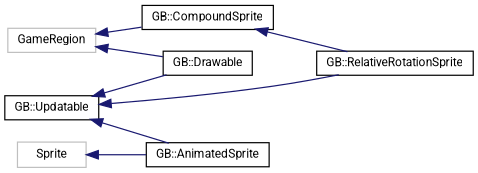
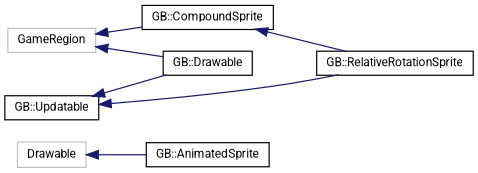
edge "GB::AnimatedSprite" -> "GB::Updatable": removed
node "Sprite": label "Sprite" -> "Drawable"
